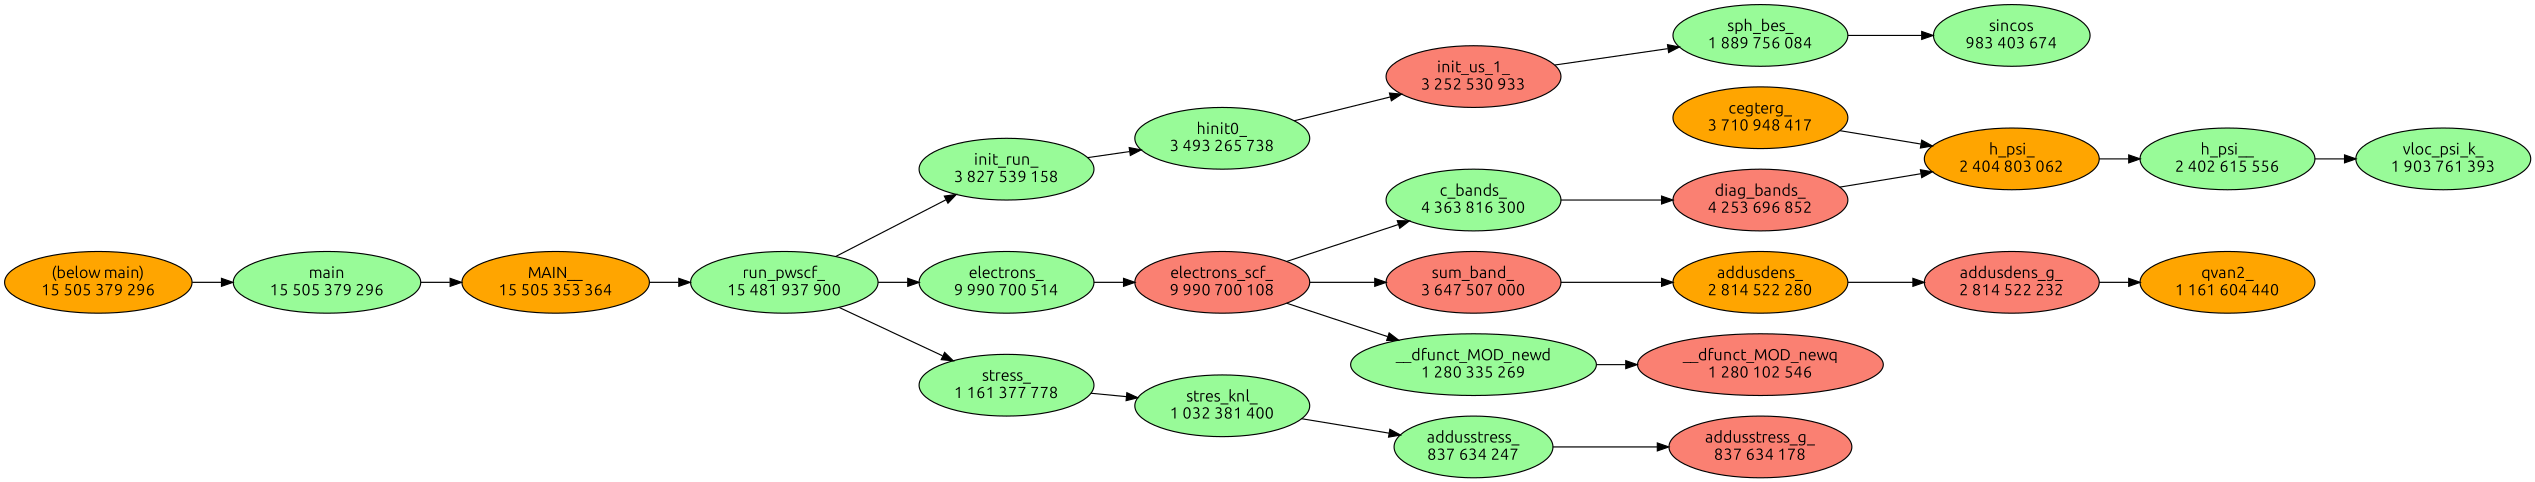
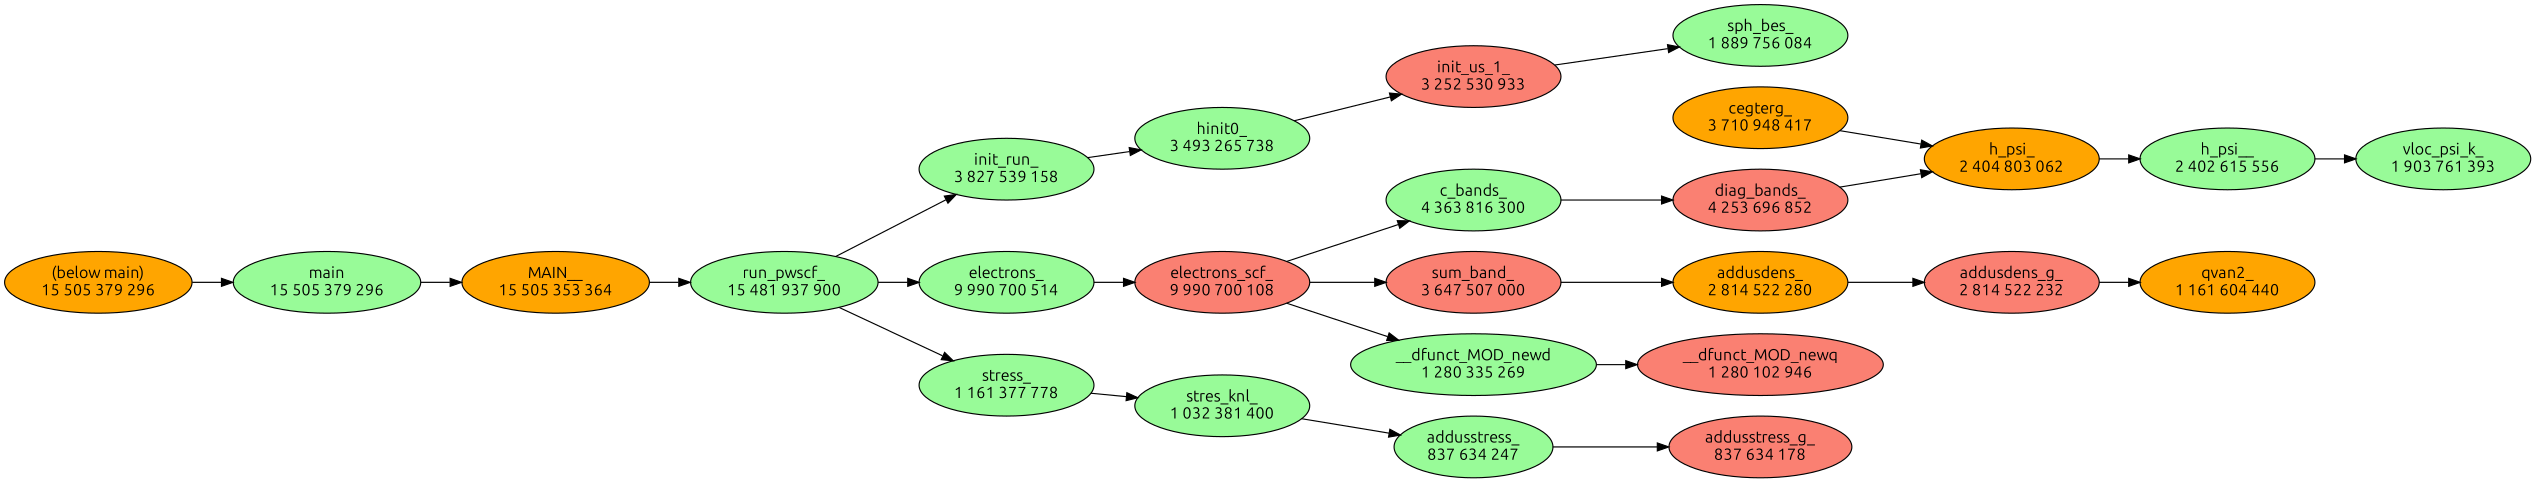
node "sincos 983 403 674": removed
node "__dfunct_MOD_newq 1 280 102 546": label "__dfunct_MOD_newq 1 280 102 546" -> "__dfunct_MOD_newq 1 280 102 946"
